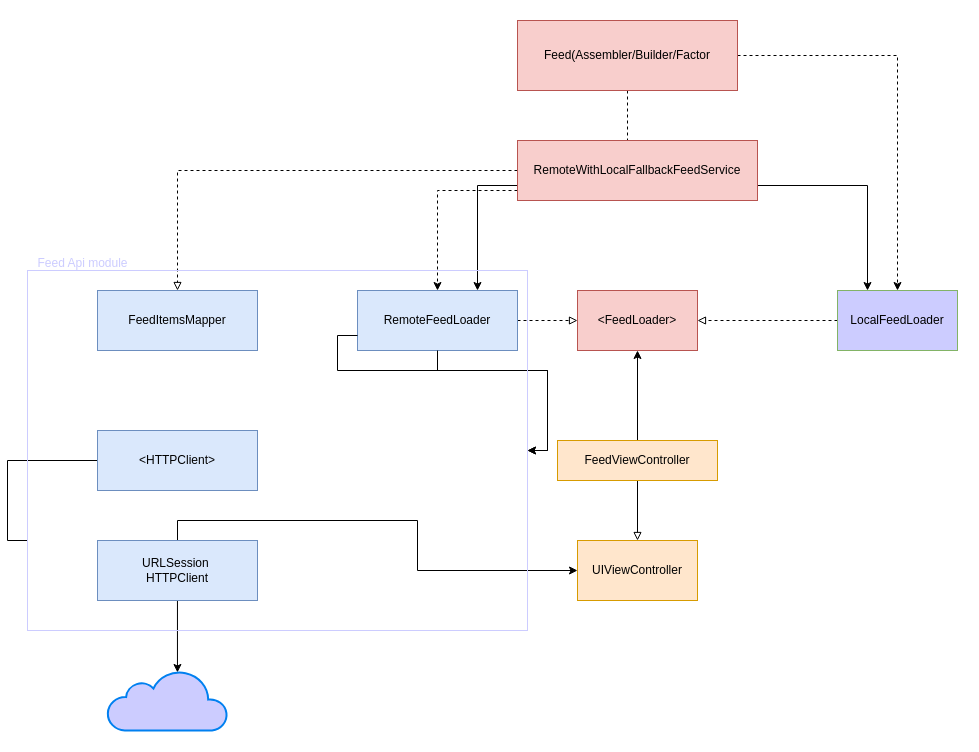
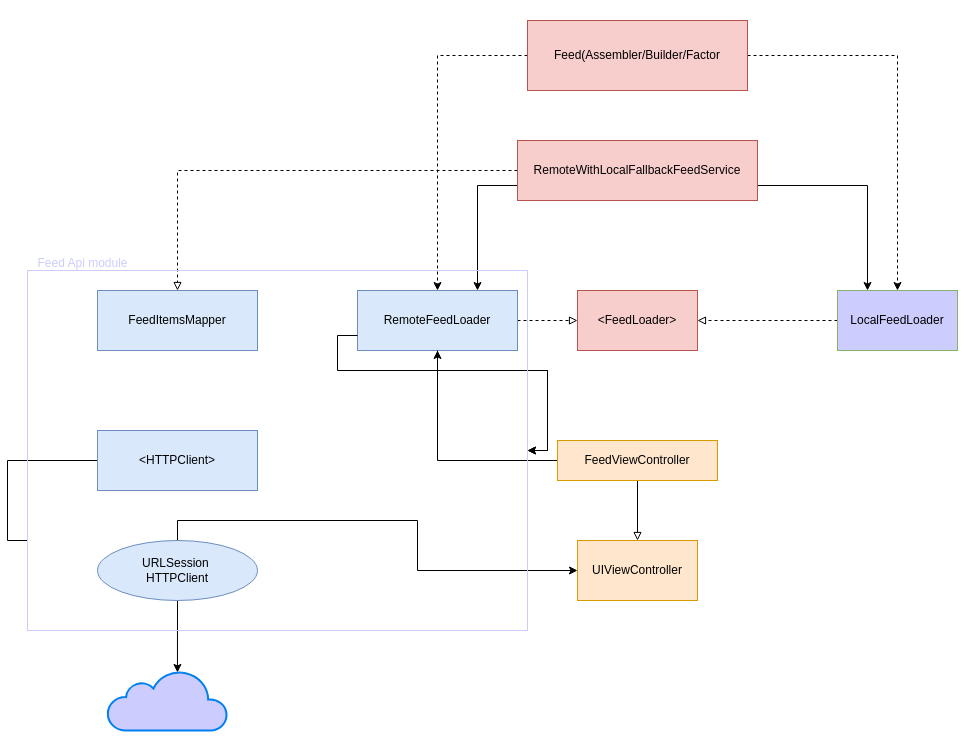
node "Feed(Assembler/Builder/Factor": moved (628, 56) -> (638, 56)
edge "FeedViewController" -> "<FeedLoader>": now "FeedViewController" -> "RemoteFeedLoader"
node "URLSession HTTPClient": shape rectangle -> ellipse
